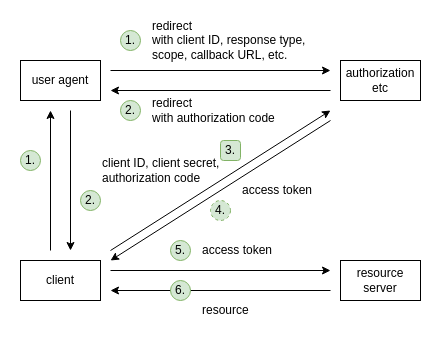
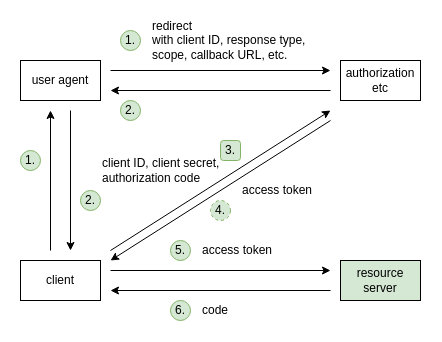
node "redirect with authorization code": removed
node "resource server": fillcolor #ffffff -> #d5e8d4
node "6.": moved (181, 291) -> (181, 311)
node "resource": label "resource" -> "code"
